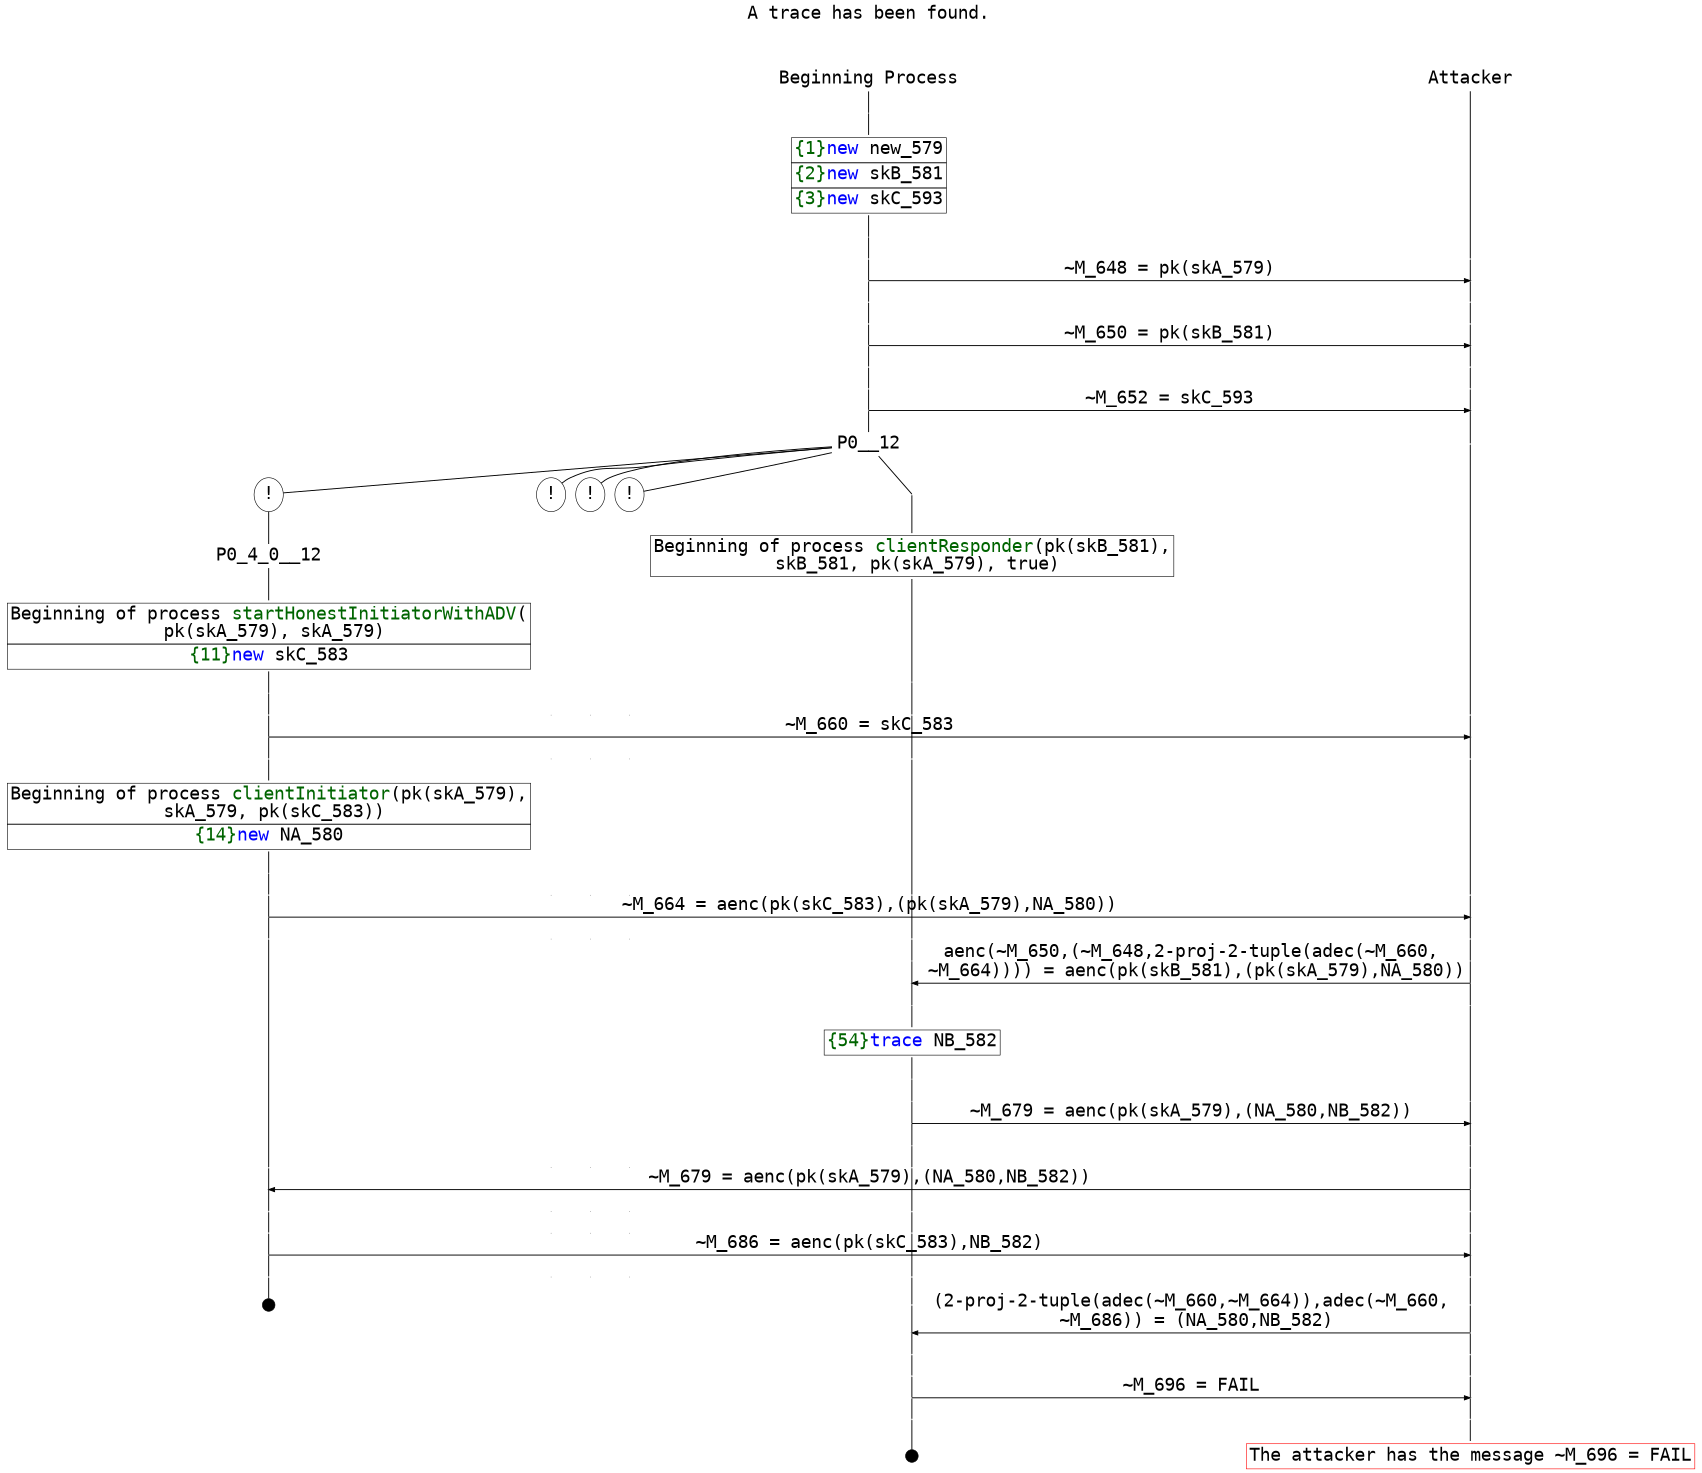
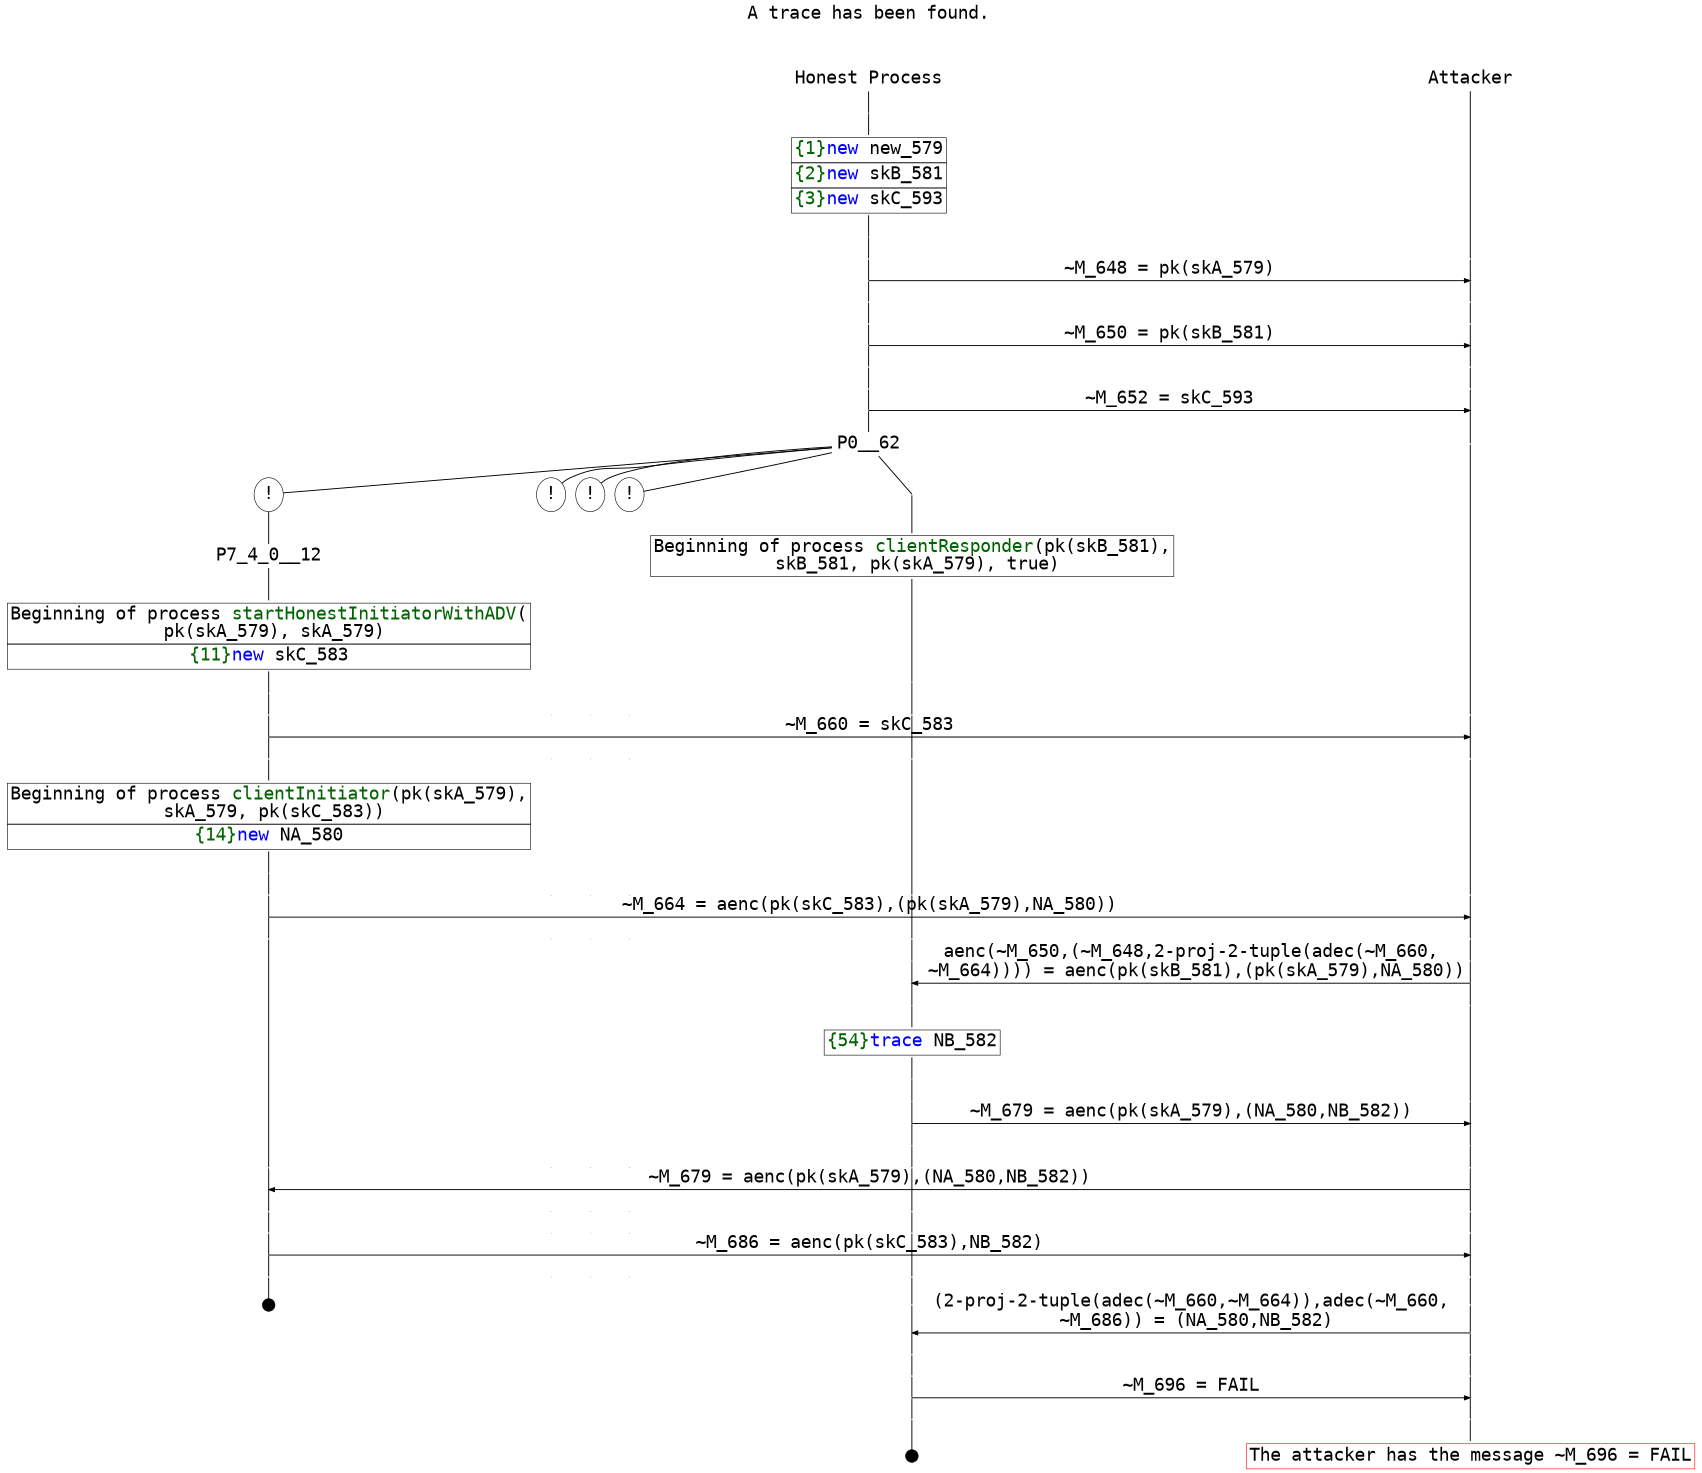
node "Beginning Process": label "Beginning Process" -> "Honest Process"
node "P0__12": label "P0__12" -> "P0__62"
node "P0_4_0__12": label "P0_4_0__12" -> "P7_4_0__12"
